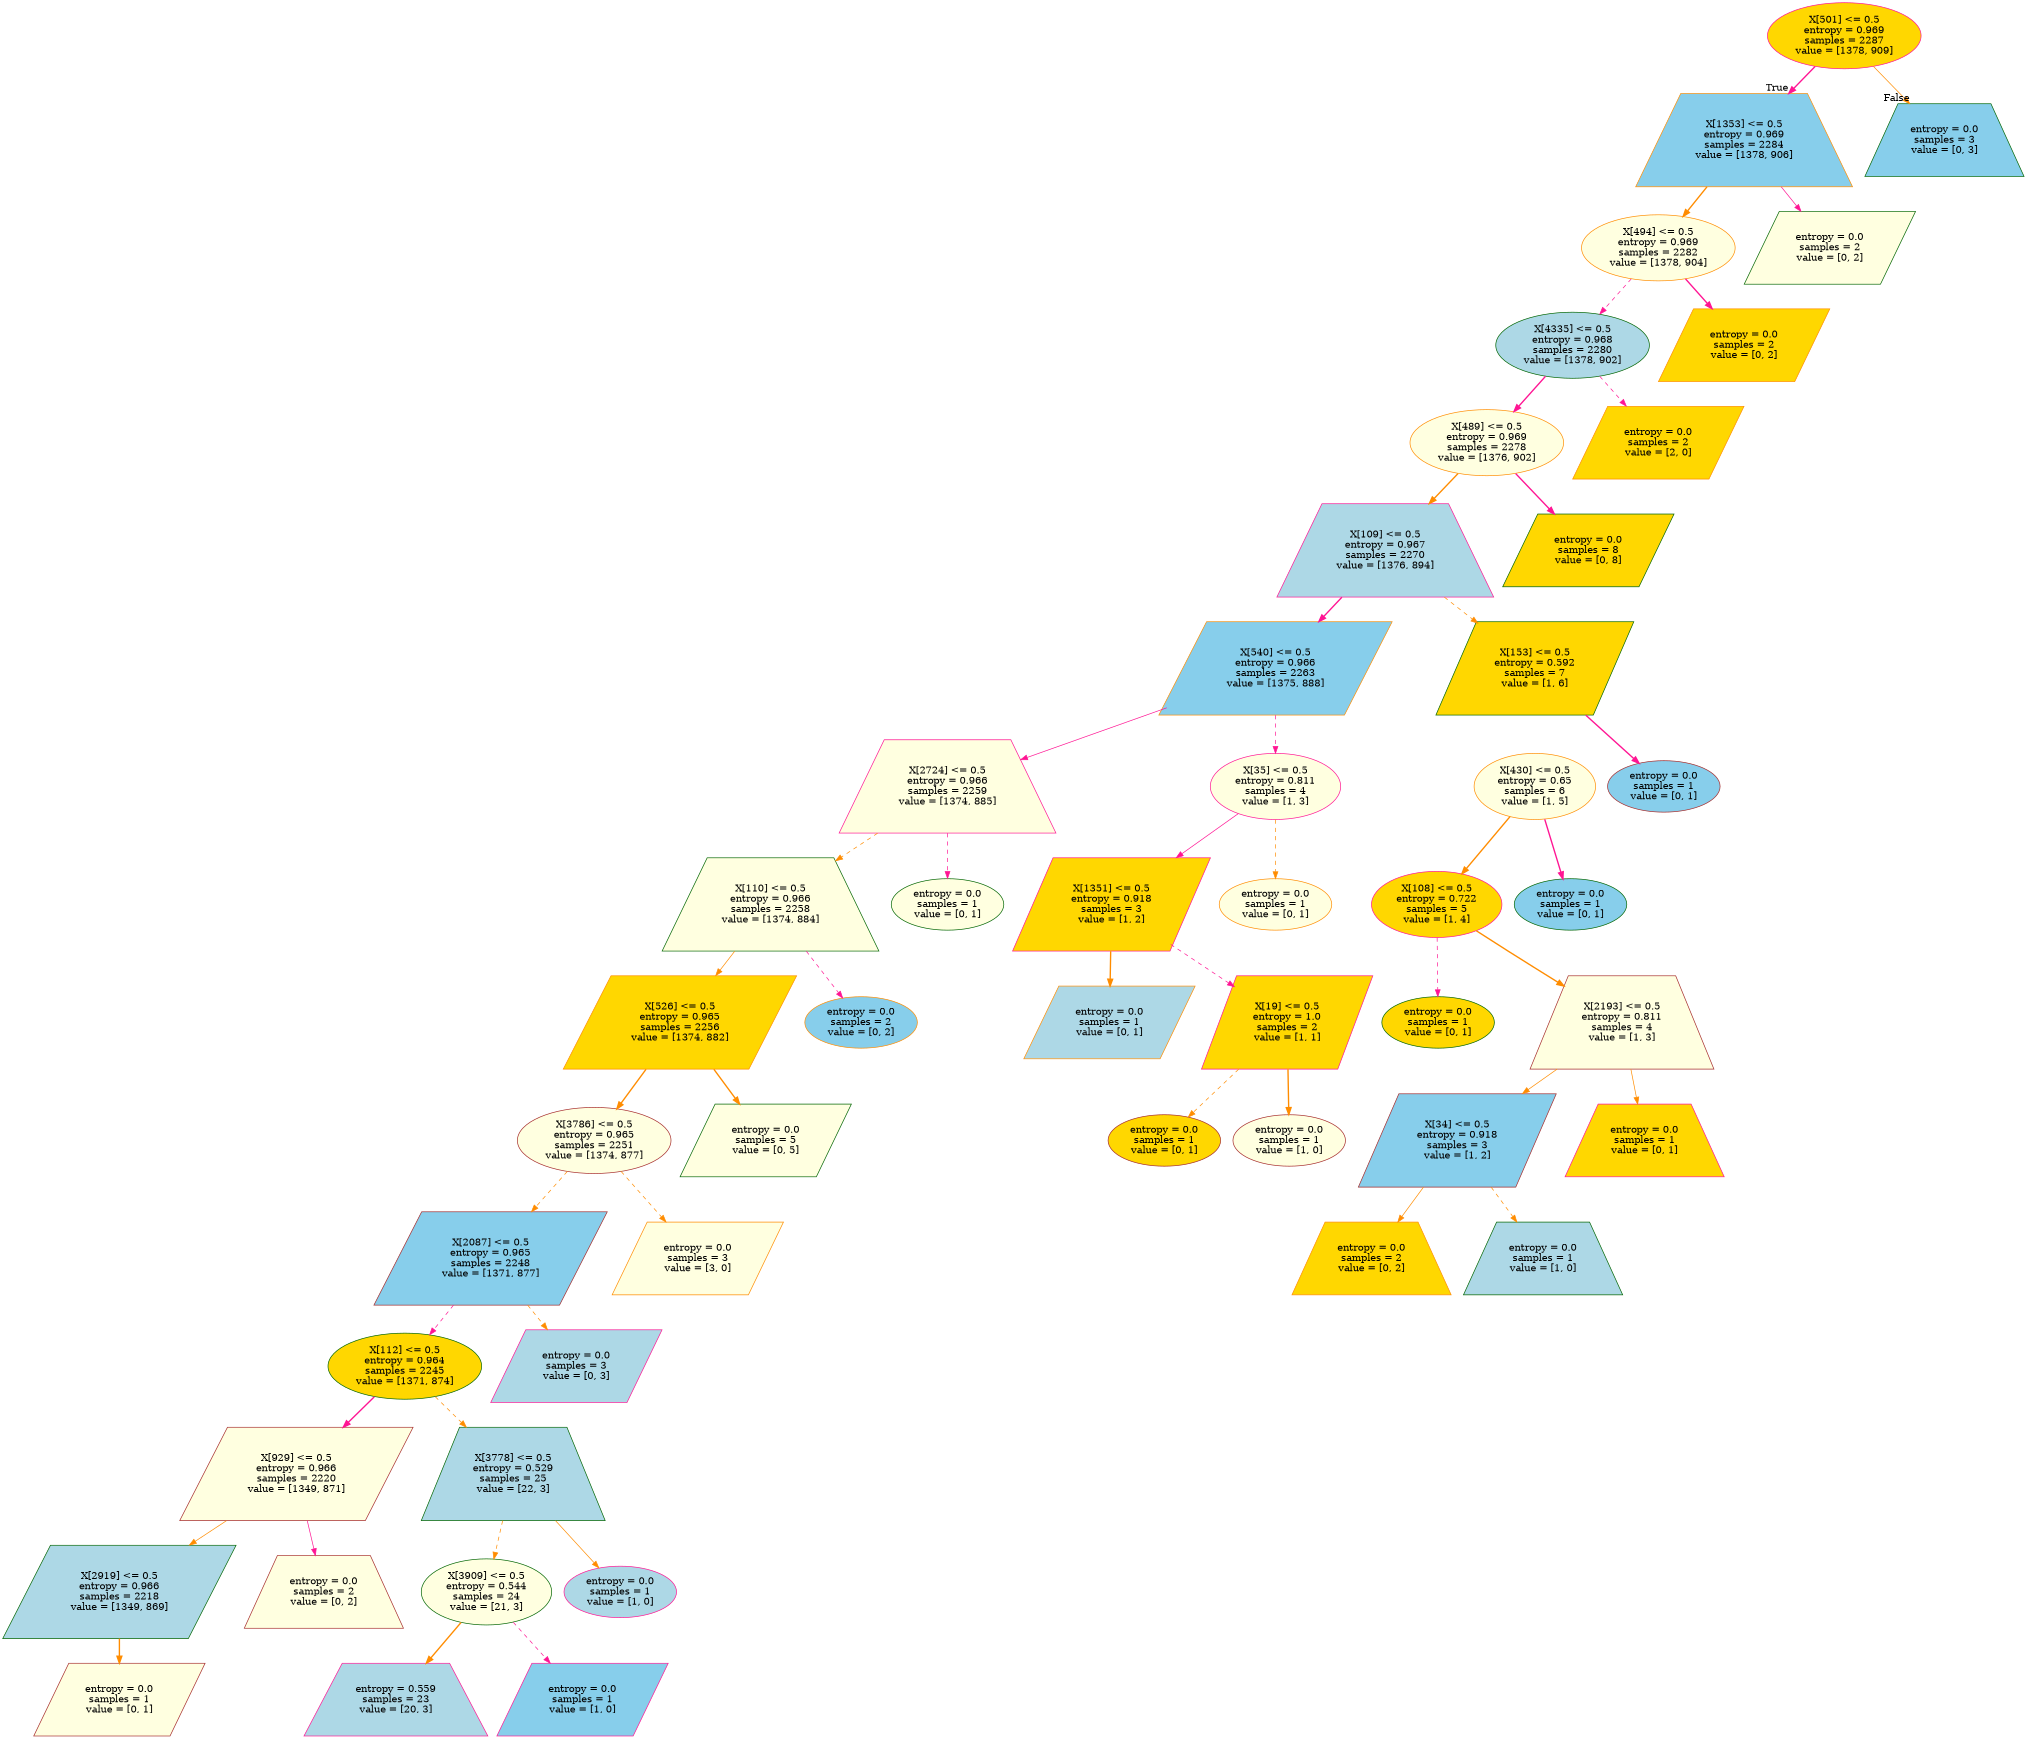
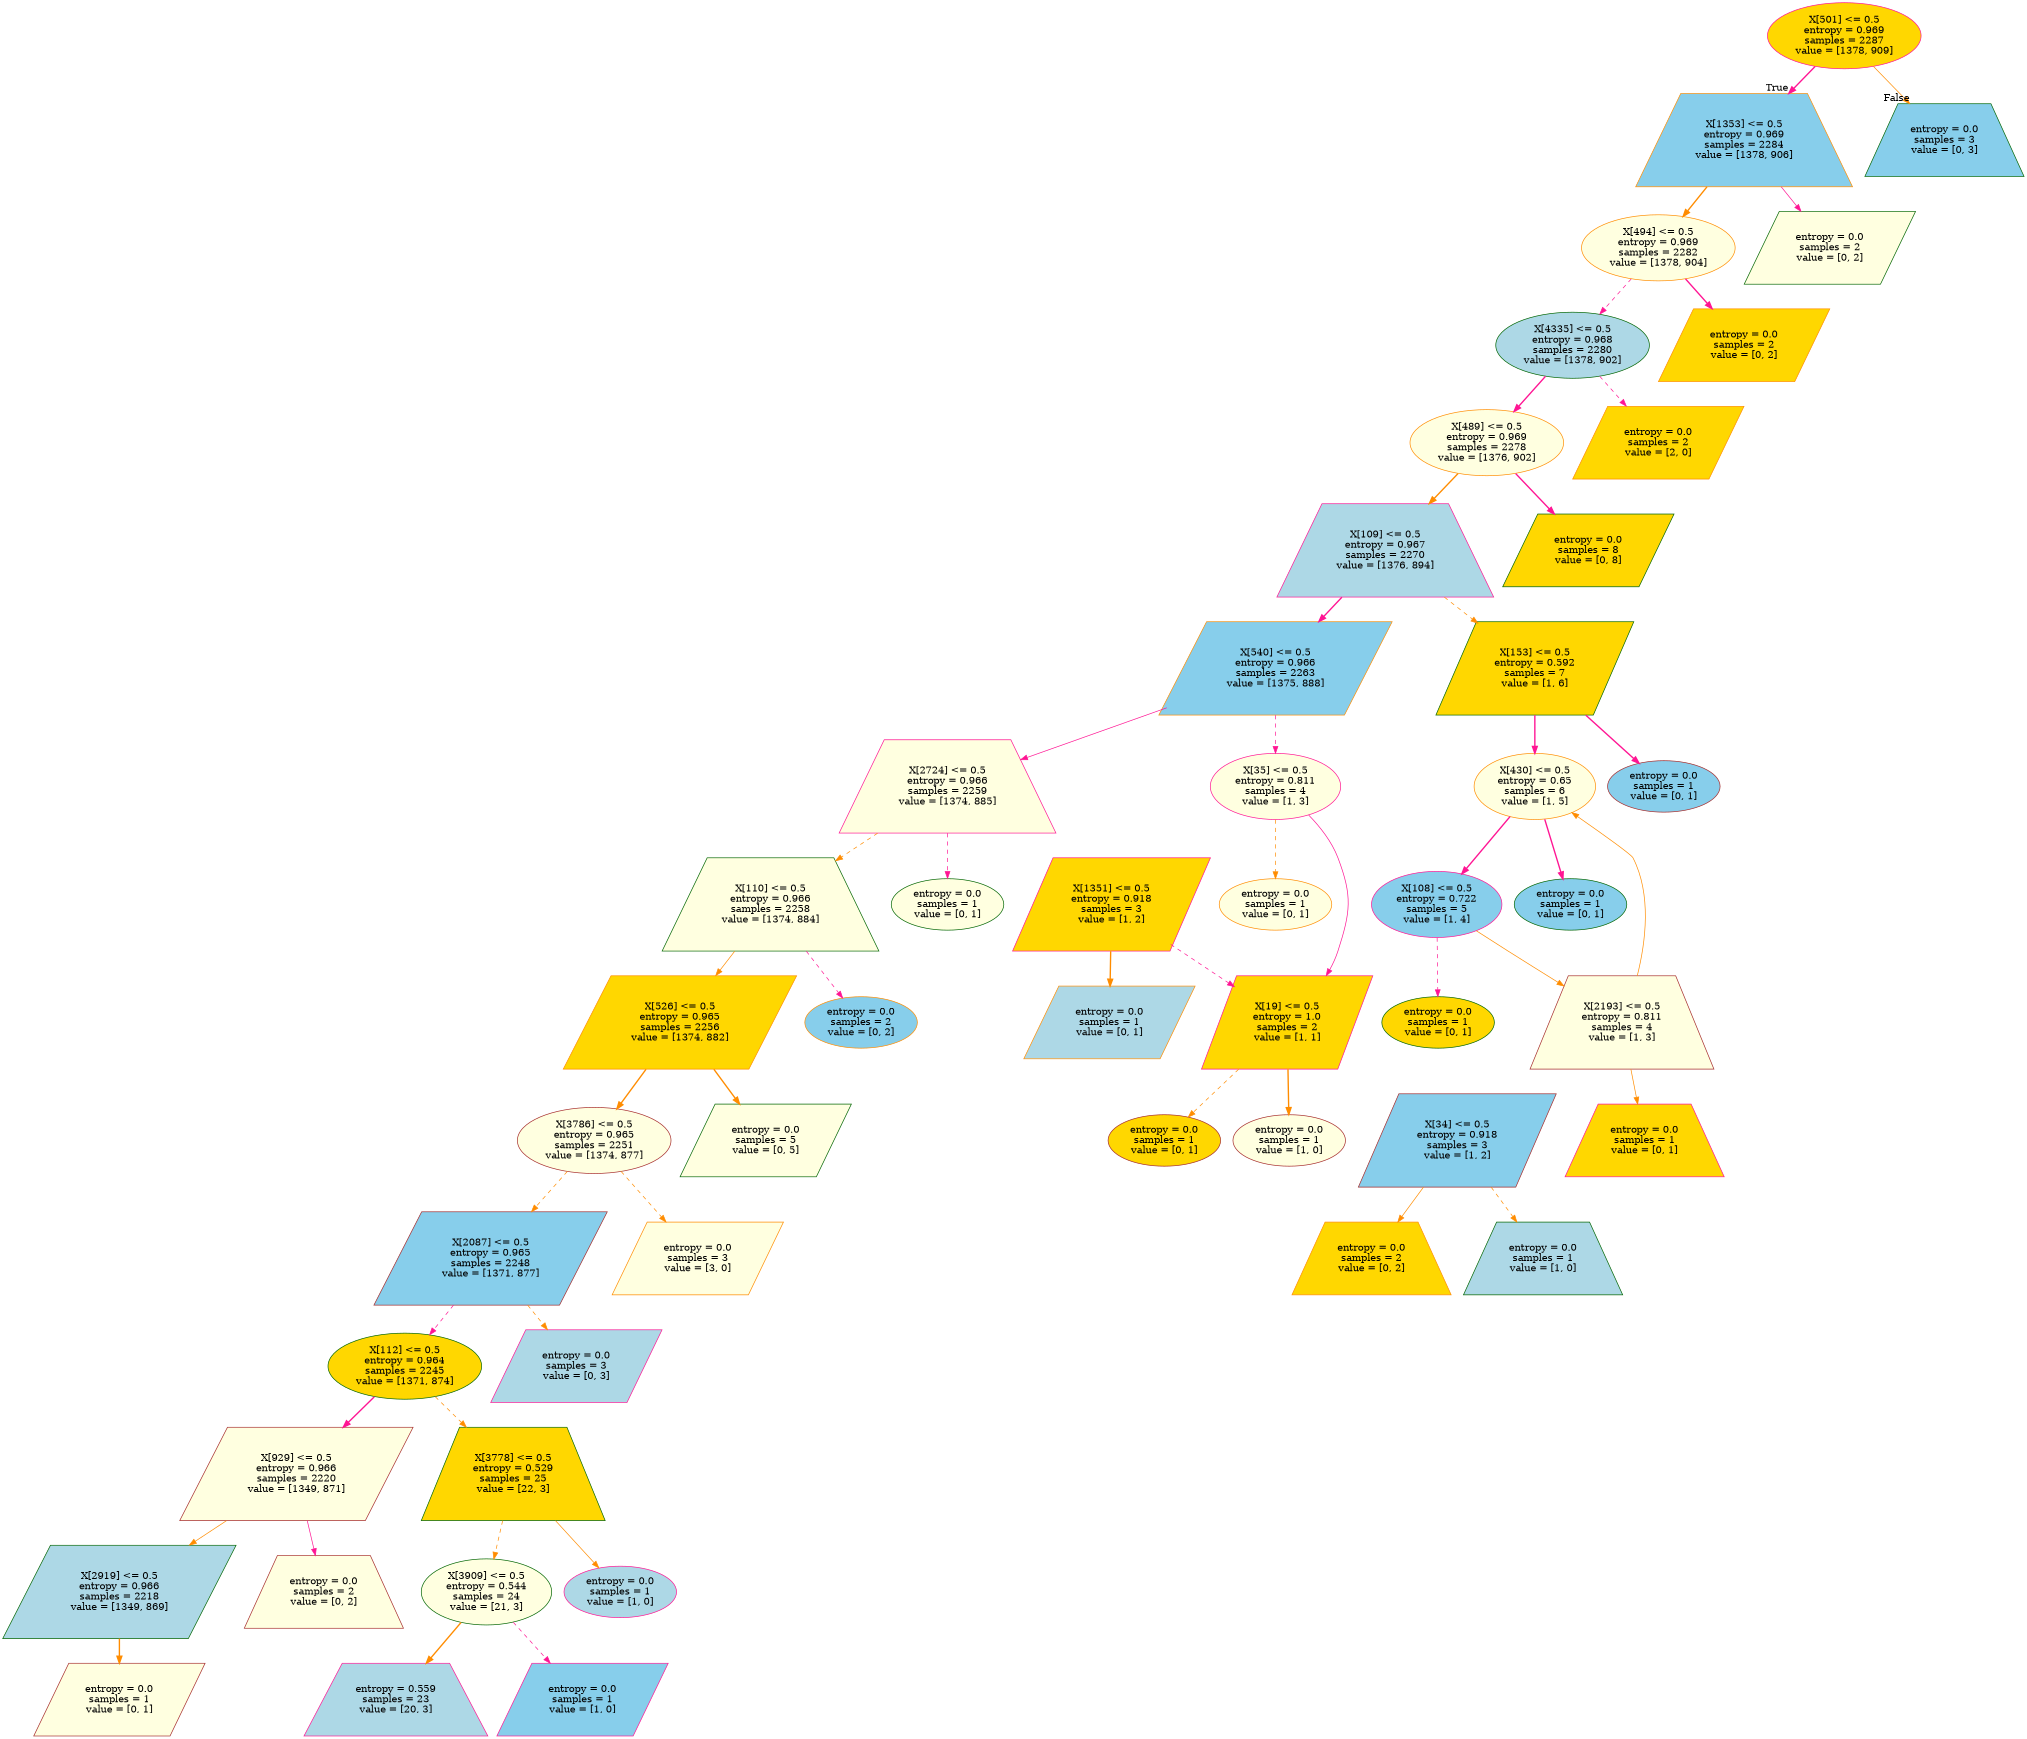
edge "X[153] <= 0.5 entropy = 0.592 samples = 7 value = [1, 6]" -> "X[430] <= 0.5 entropy = 0.65 samples = 6 value = [1, 5]": added
edge "X[35] <= 0.5 entropy = 0.811 samples = 4 value = [1, 3]" -> "X[1351] <= 0.5 entropy = 0.918 samples = 3 value = [1, 2]": now "X[35] <= 0.5 entropy = 0.811 samples = 4 value = [1, 3]" -> "X[19] <= 0.5 entropy = 1.0 samples = 2 value = [1, 1]"
edge "X[430] <= 0.5 entropy = 0.65 samples = 6 value = [1, 5]" -> "X[108] <= 0.5 entropy = 0.722 samples = 5 value = [1, 4]": color darkorange -> deeppink
node "X[108] <= 0.5 entropy = 0.722 samples = 5 value = [1, 4]": fillcolor gold -> skyblue
edge "X[108] <= 0.5 entropy = 0.722 samples = 5 value = [1, 4]" -> "X[2193] <= 0.5 entropy = 0.811 samples = 4 value = [1, 3]": style bold -> solid
edge "X[2193] <= 0.5 entropy = 0.811 samples = 4 value = [1, 3]" -> "X[34] <= 0.5 entropy = 0.918 samples = 3 value = [1, 2]": now "X[2193] <= 0.5 entropy = 0.811 samples = 4 value = [1, 3]" -> "X[430] <= 0.5 entropy = 0.65 samples = 6 value = [1, 5]"
node "X[3778] <= 0.5 entropy = 0.529 samples = 25 value = [22, 3]": fillcolor lightblue -> gold
